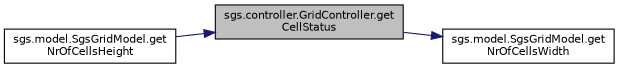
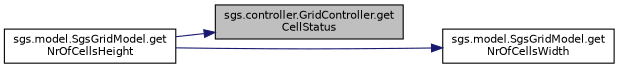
edge "sgs.controller.GridController.get CellStatus" -> "sgs.model.SgsGridModel.get NrOfCellsWidth": now "sgs.model.SgsGridModel.get NrOfCellsHeight" -> "sgs.model.SgsGridModel.get NrOfCellsWidth"
